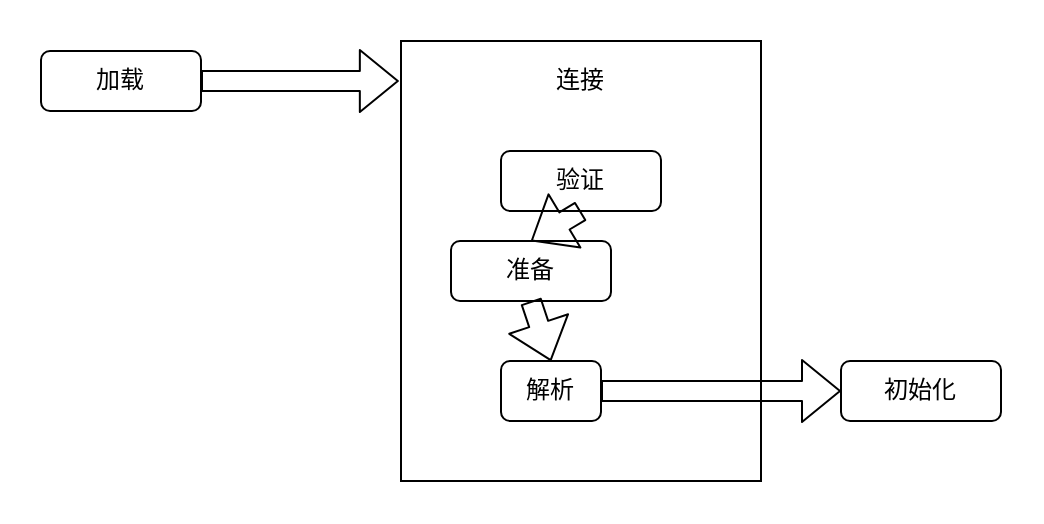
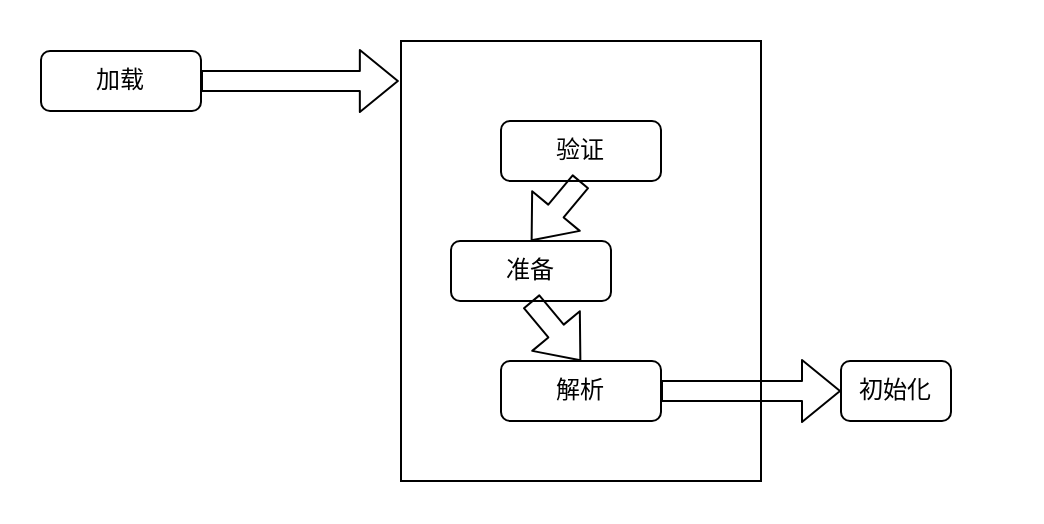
node "连接": removed
node "验证": moved (581, 181) -> (581, 151)
node "解析": size 100x60 -> 160x60
node "初始化": size 160x60 -> 110x60
